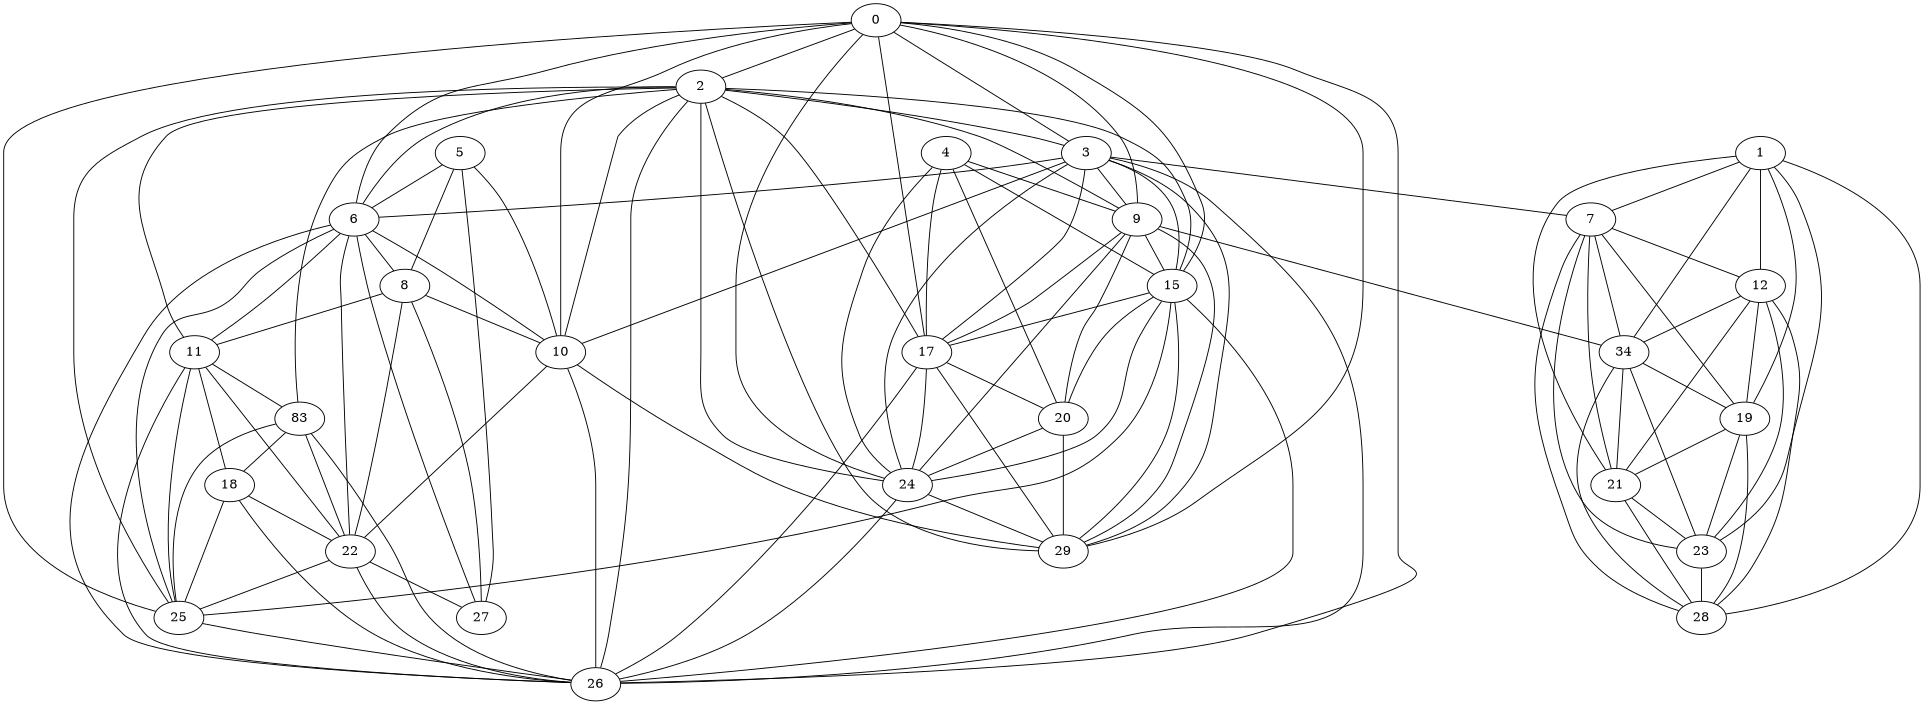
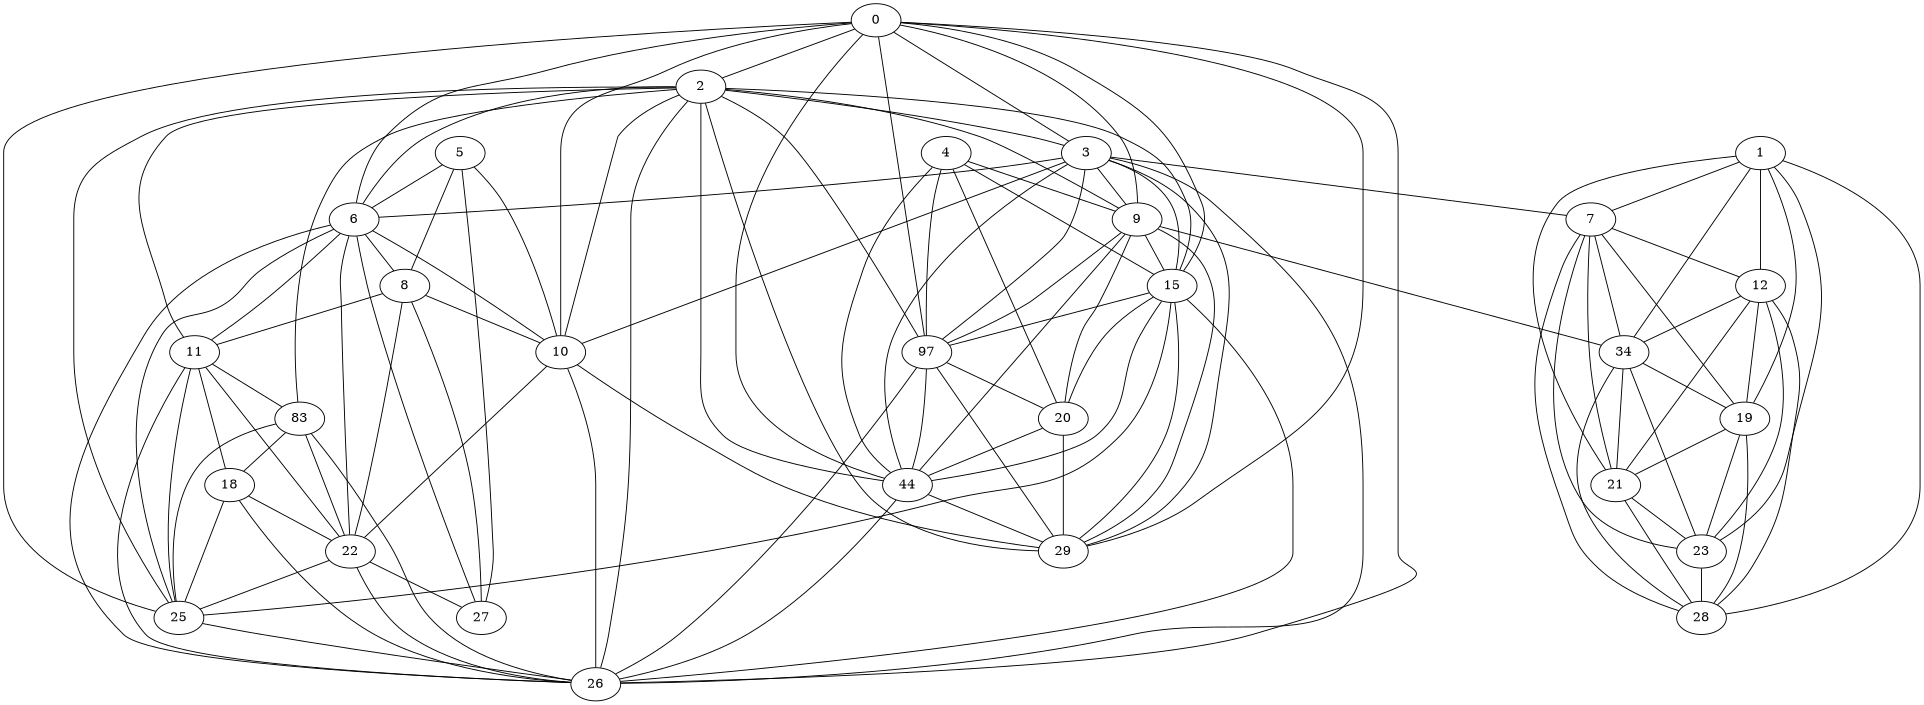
node "17": label "17" -> "97"
node "24": label "24" -> "44"
